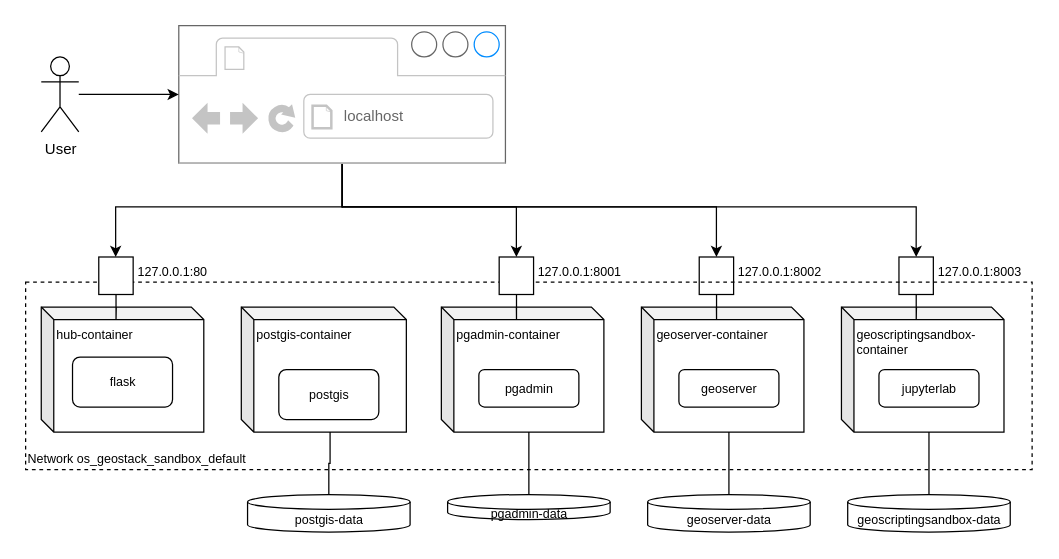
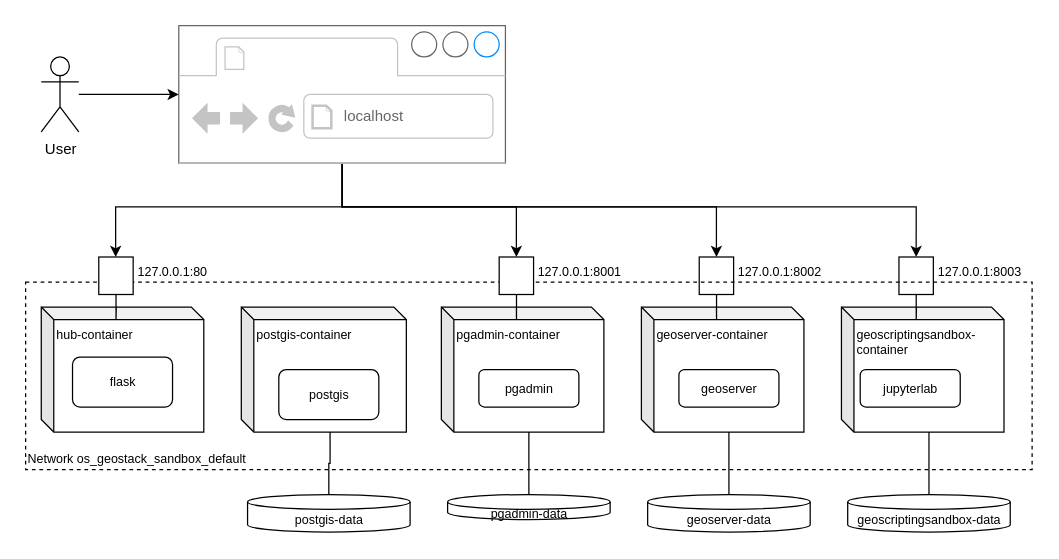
node "jupyterlab": moved (929, 388) -> (910, 388)
